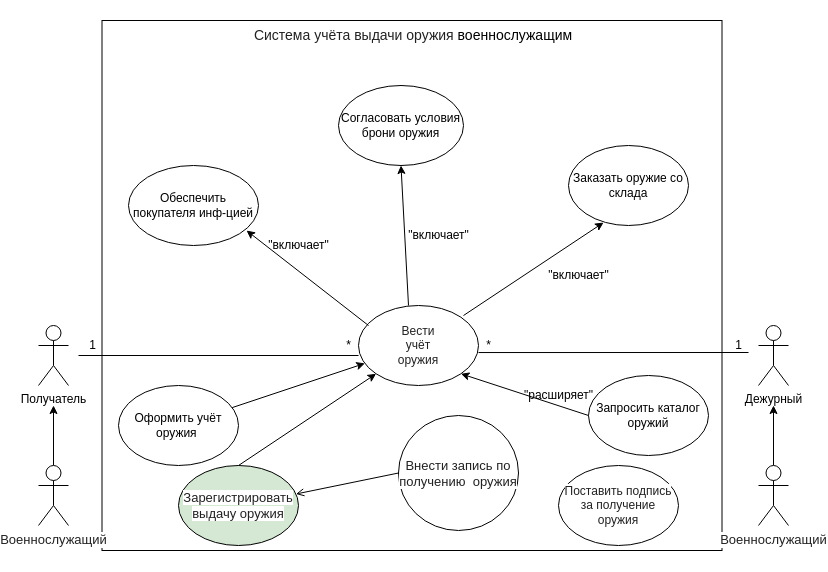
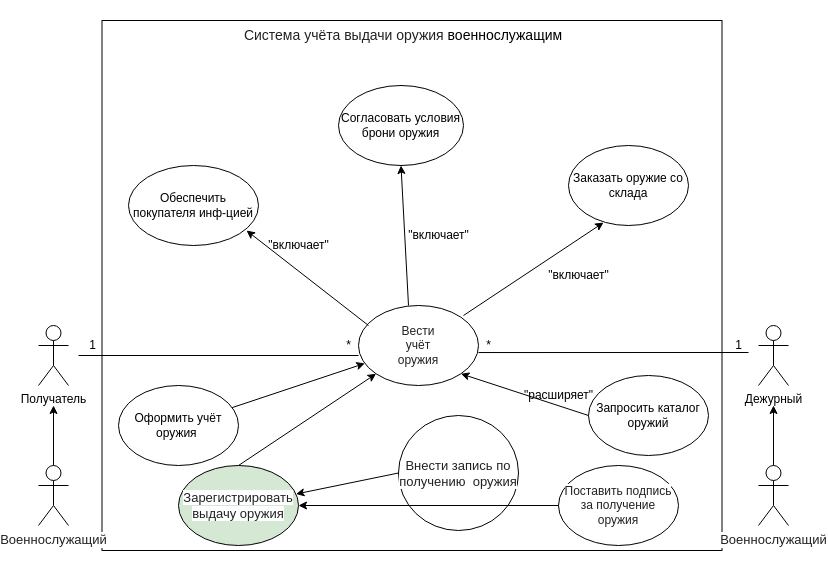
node "Система учёта выдачи оружия военнослужащим": moved (414, 36) -> (404, 36)
edge "Внести запись по получению оружия" -> "Зарегистрировать выдачу оружия": arrowhead open -> classic
edge "Поставить подпись за получение оружия" -> "Зарегистрировать выдачу оружия": added
